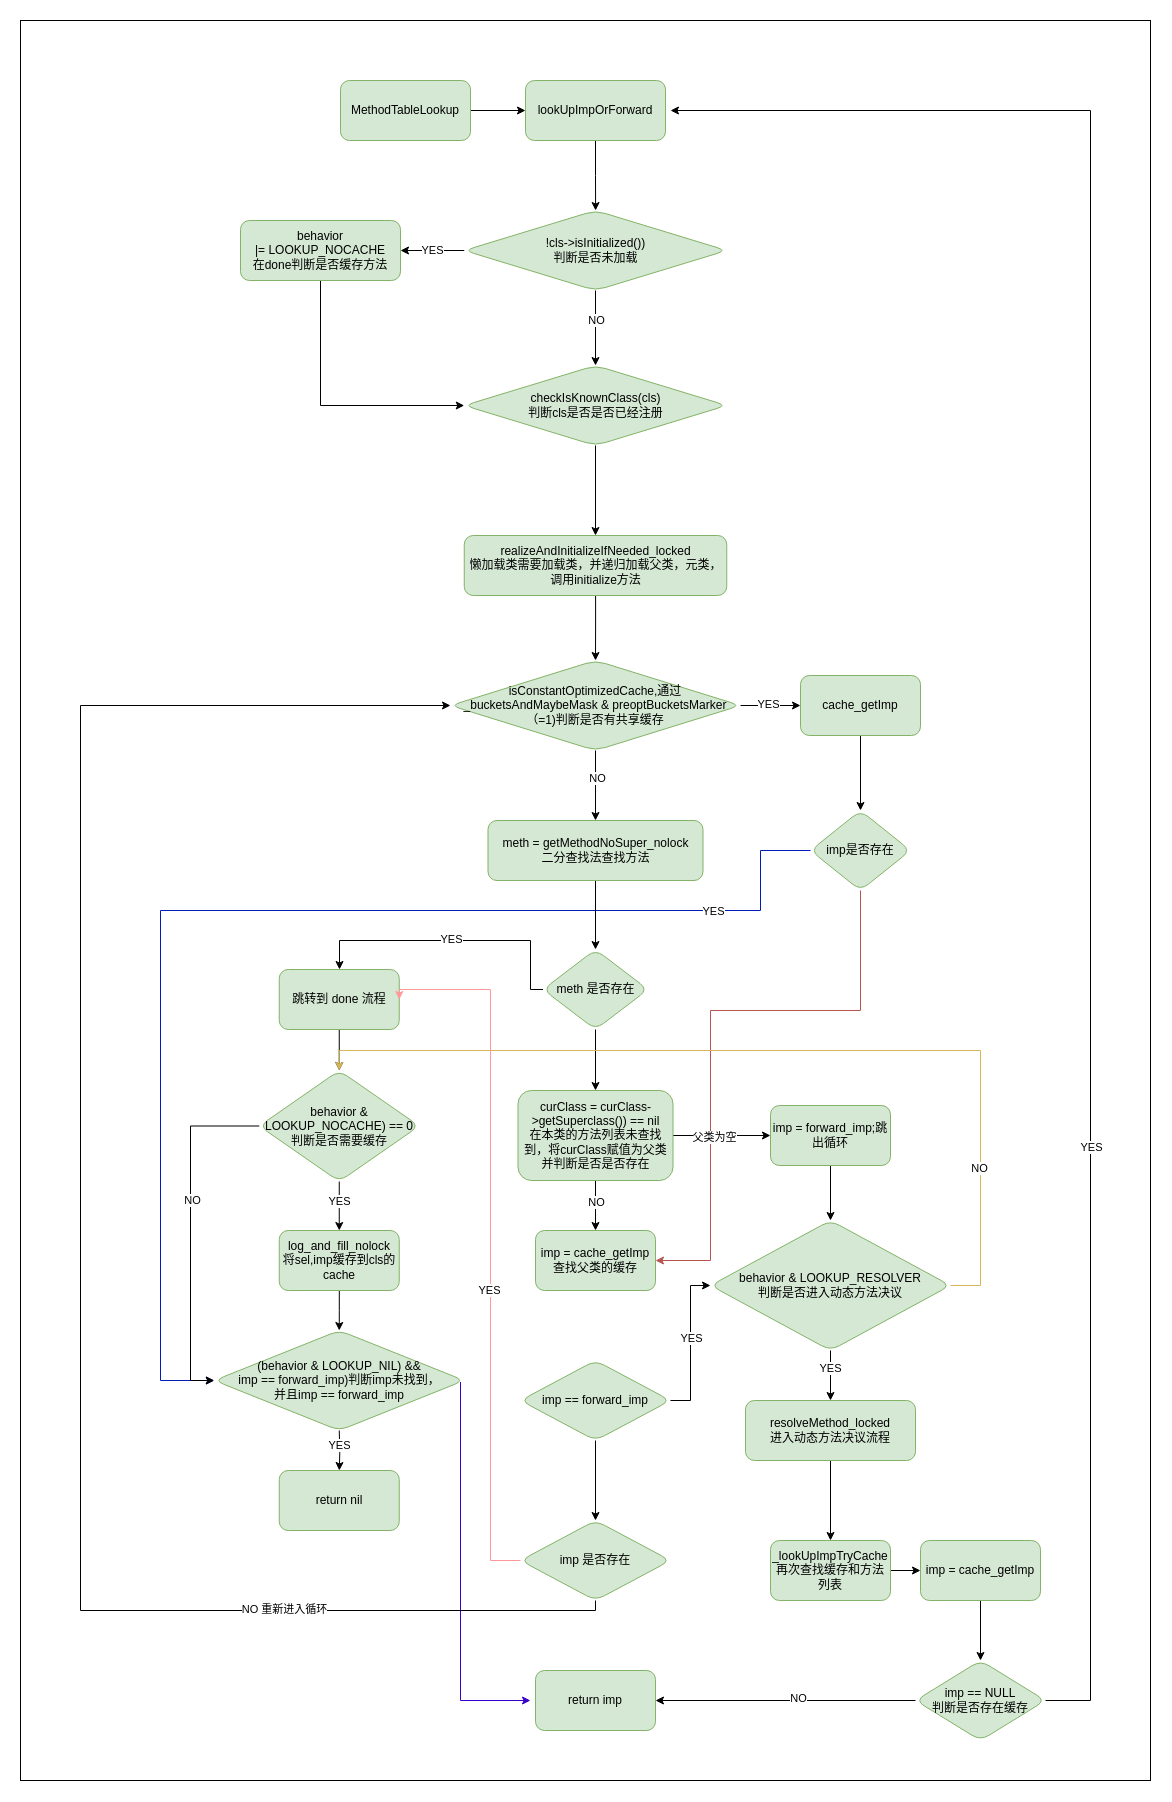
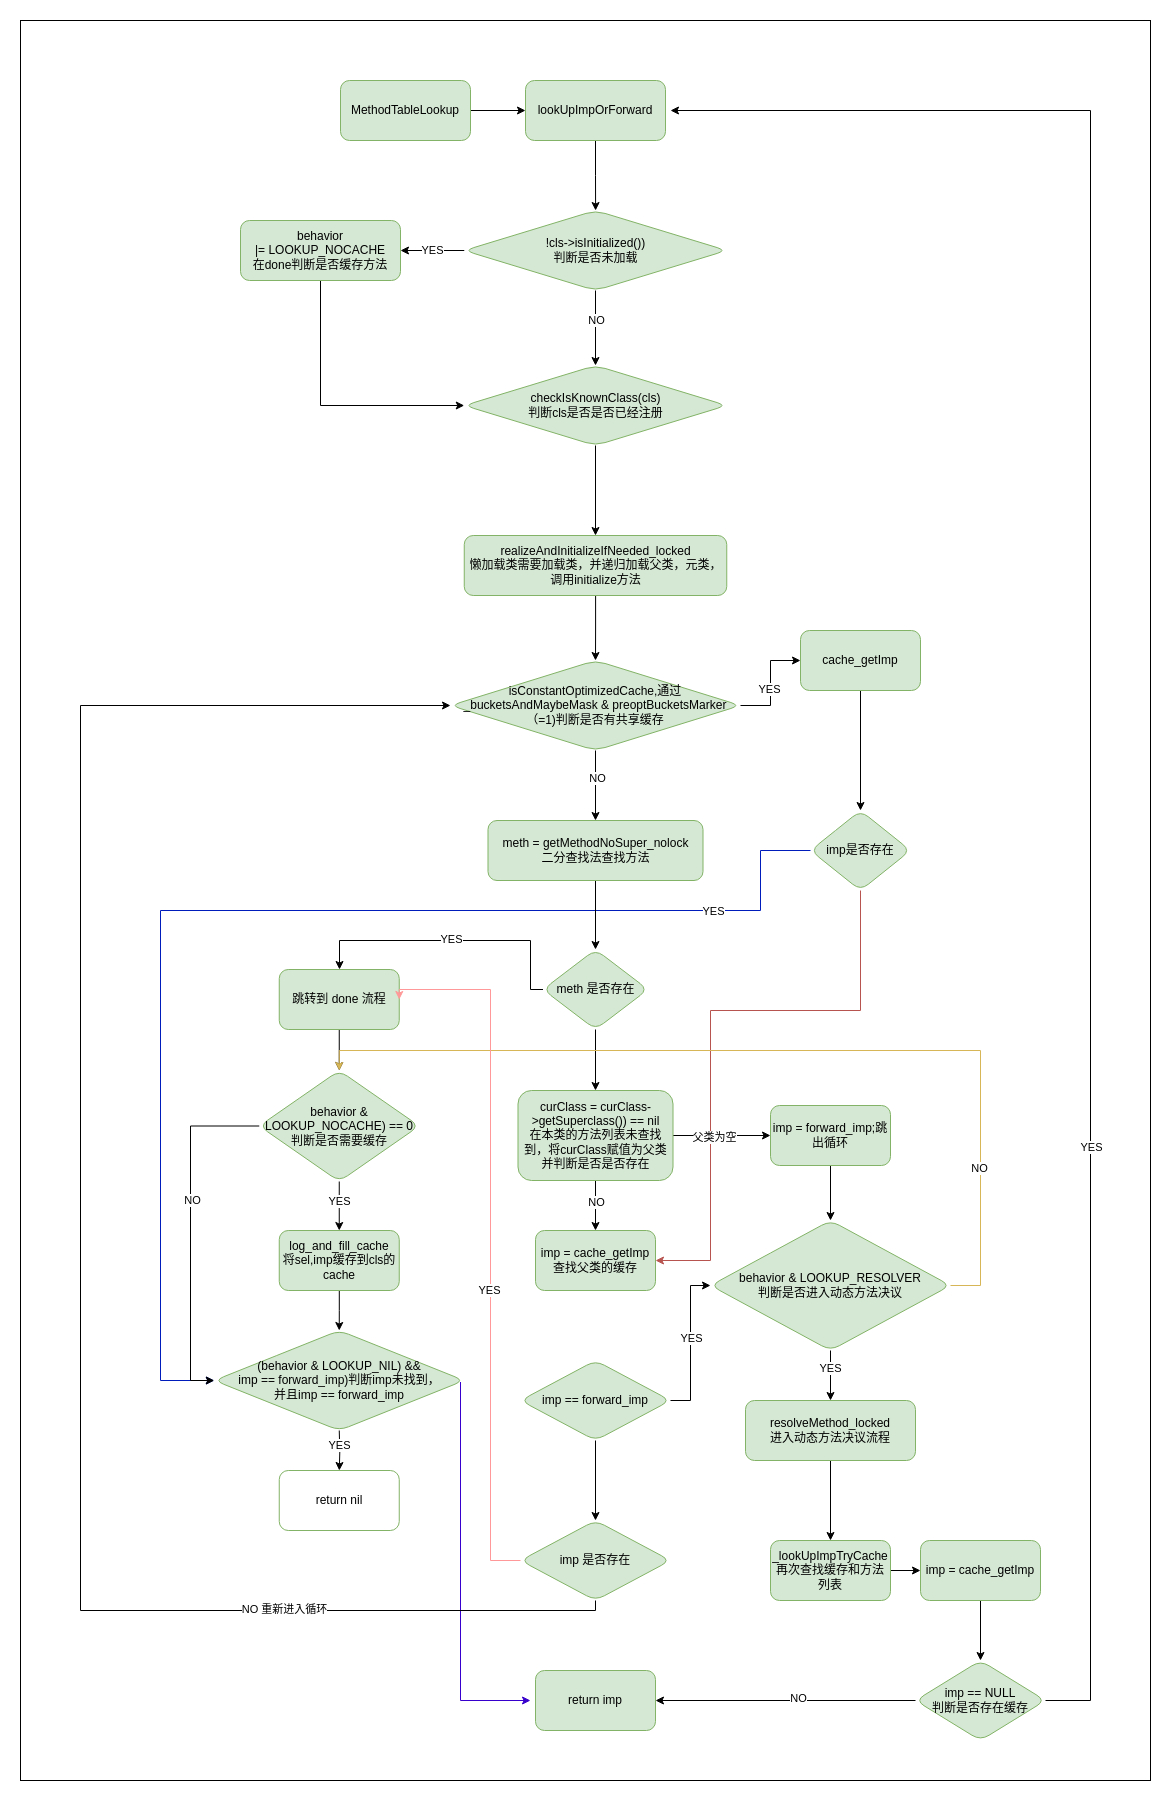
node "cache_getImp": moved (861, 706) -> (861, 661)
node "log_and_fill_nolock 将sel,imp缓存到cls的cache": label "log_and_fill_nolock 将sel,imp缓存到cls的cache" -> "log_and_fill_cache 将sel,imp缓存到cls的cache"
node "return nil": fillcolor #d5e8d4 -> #ffffff
